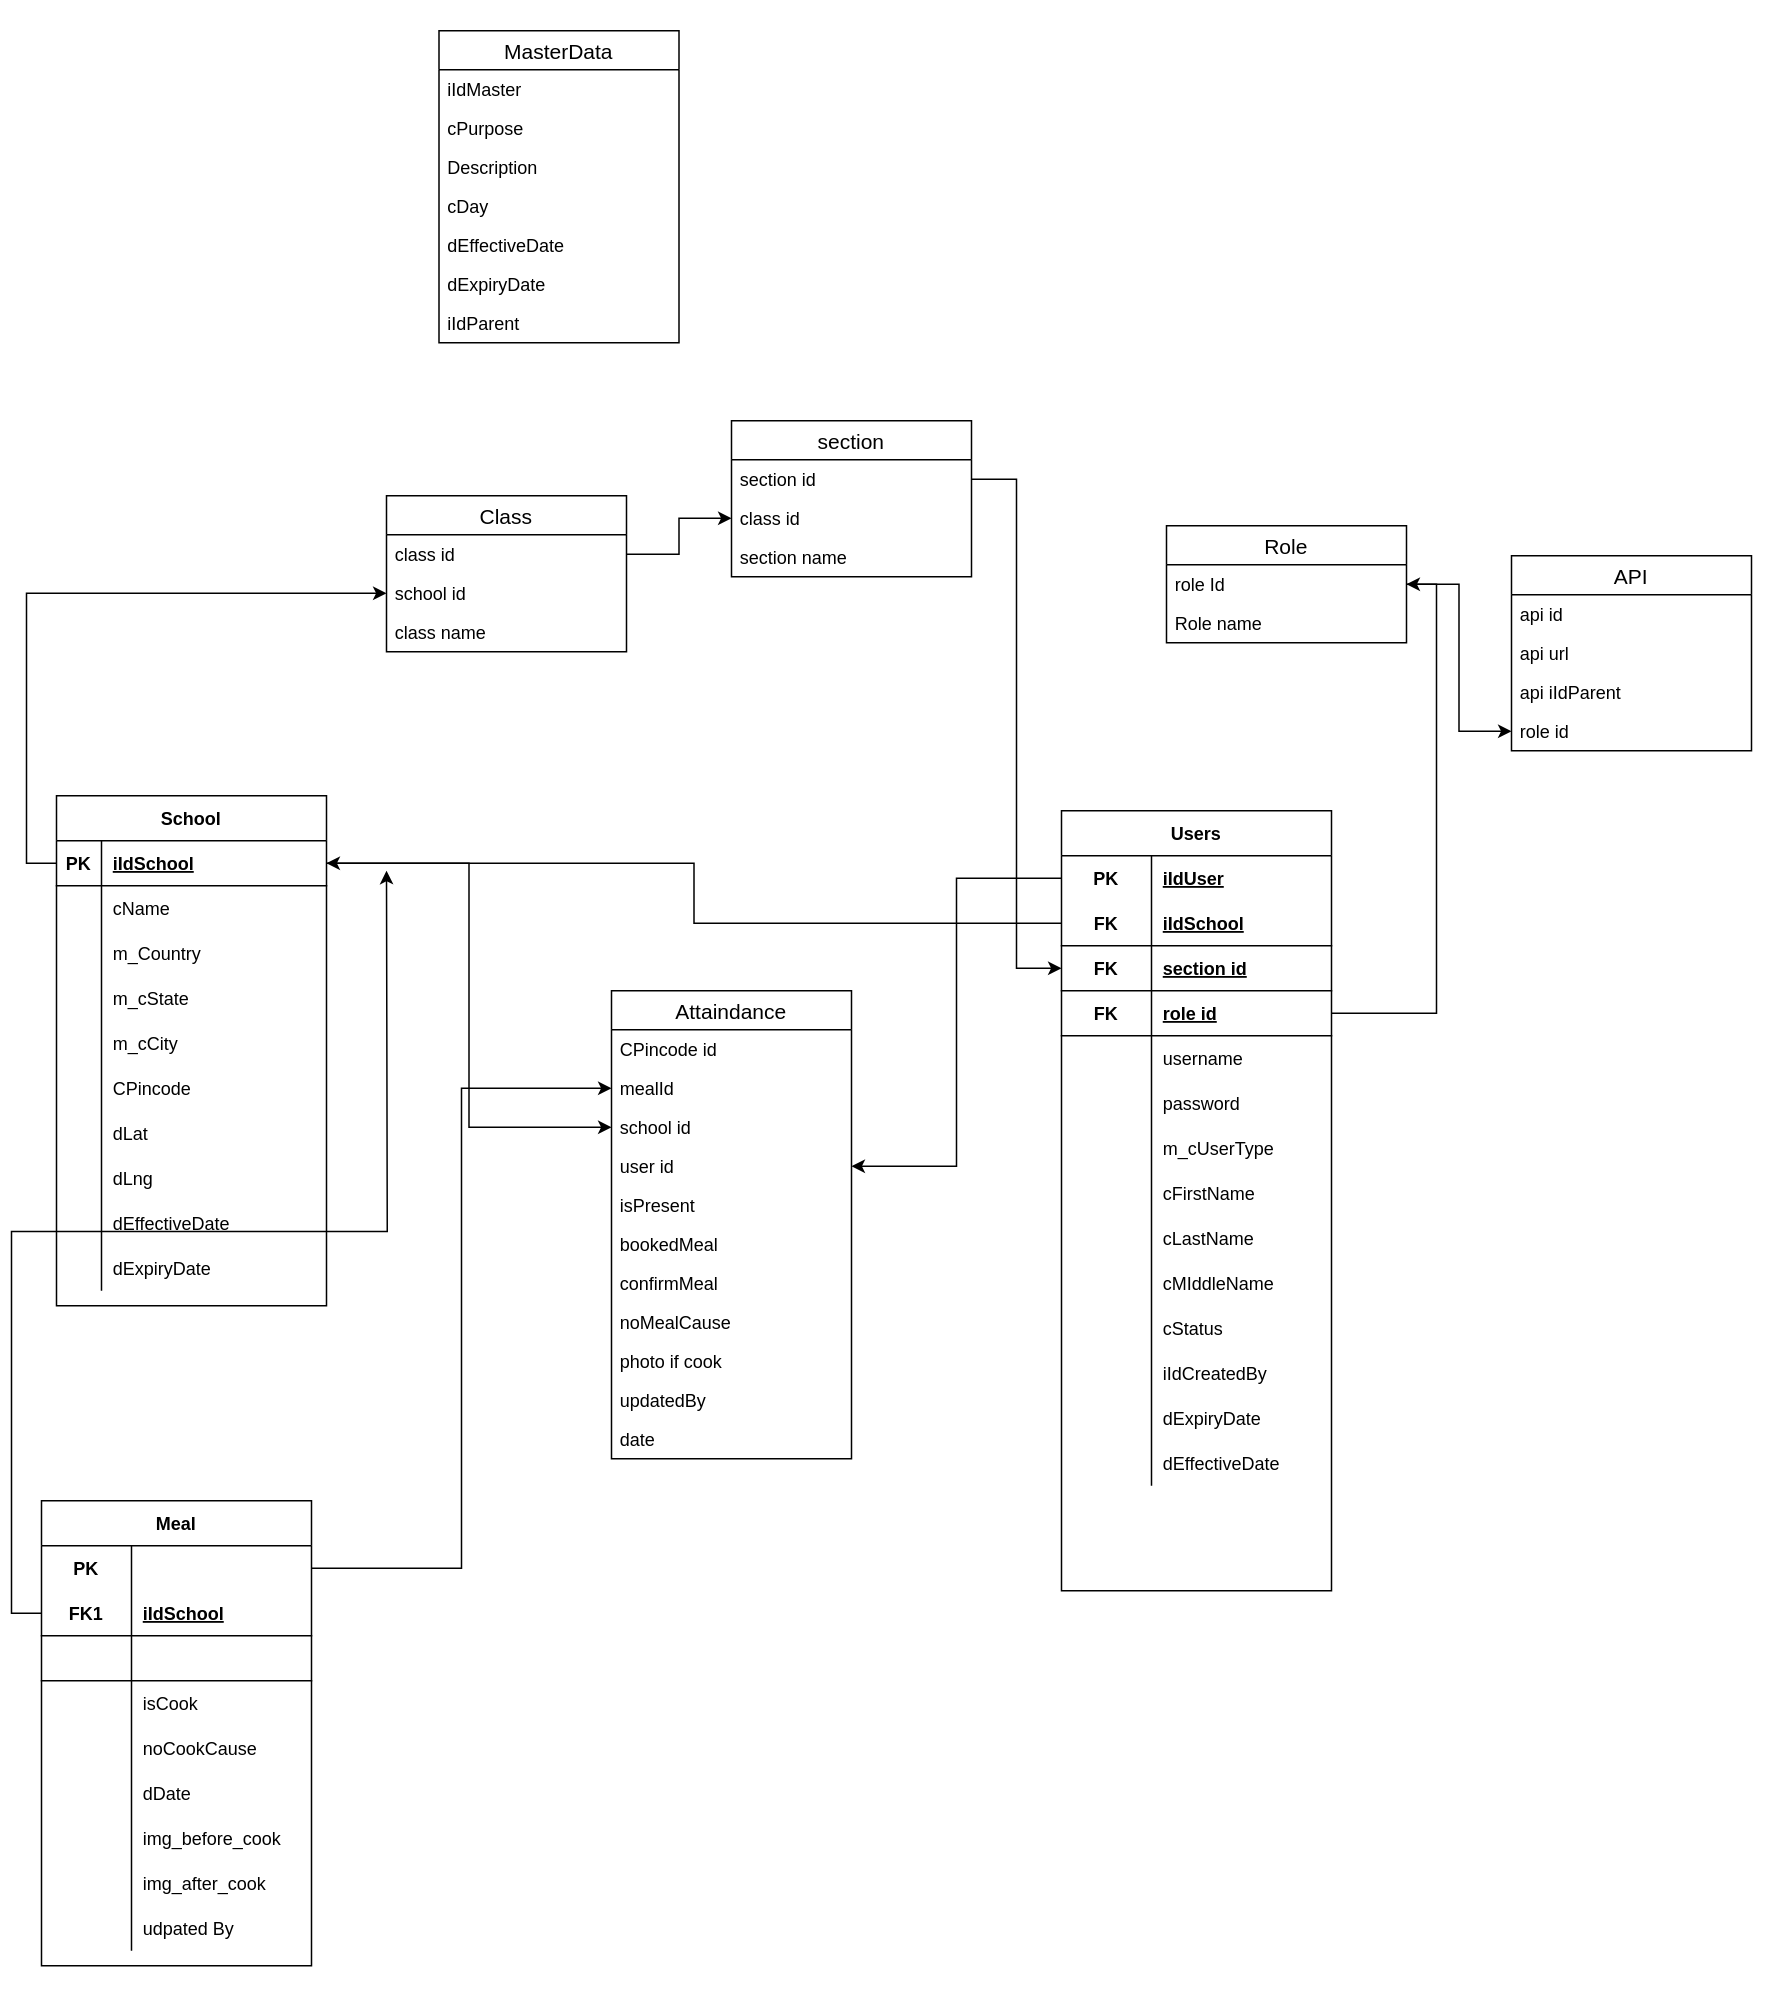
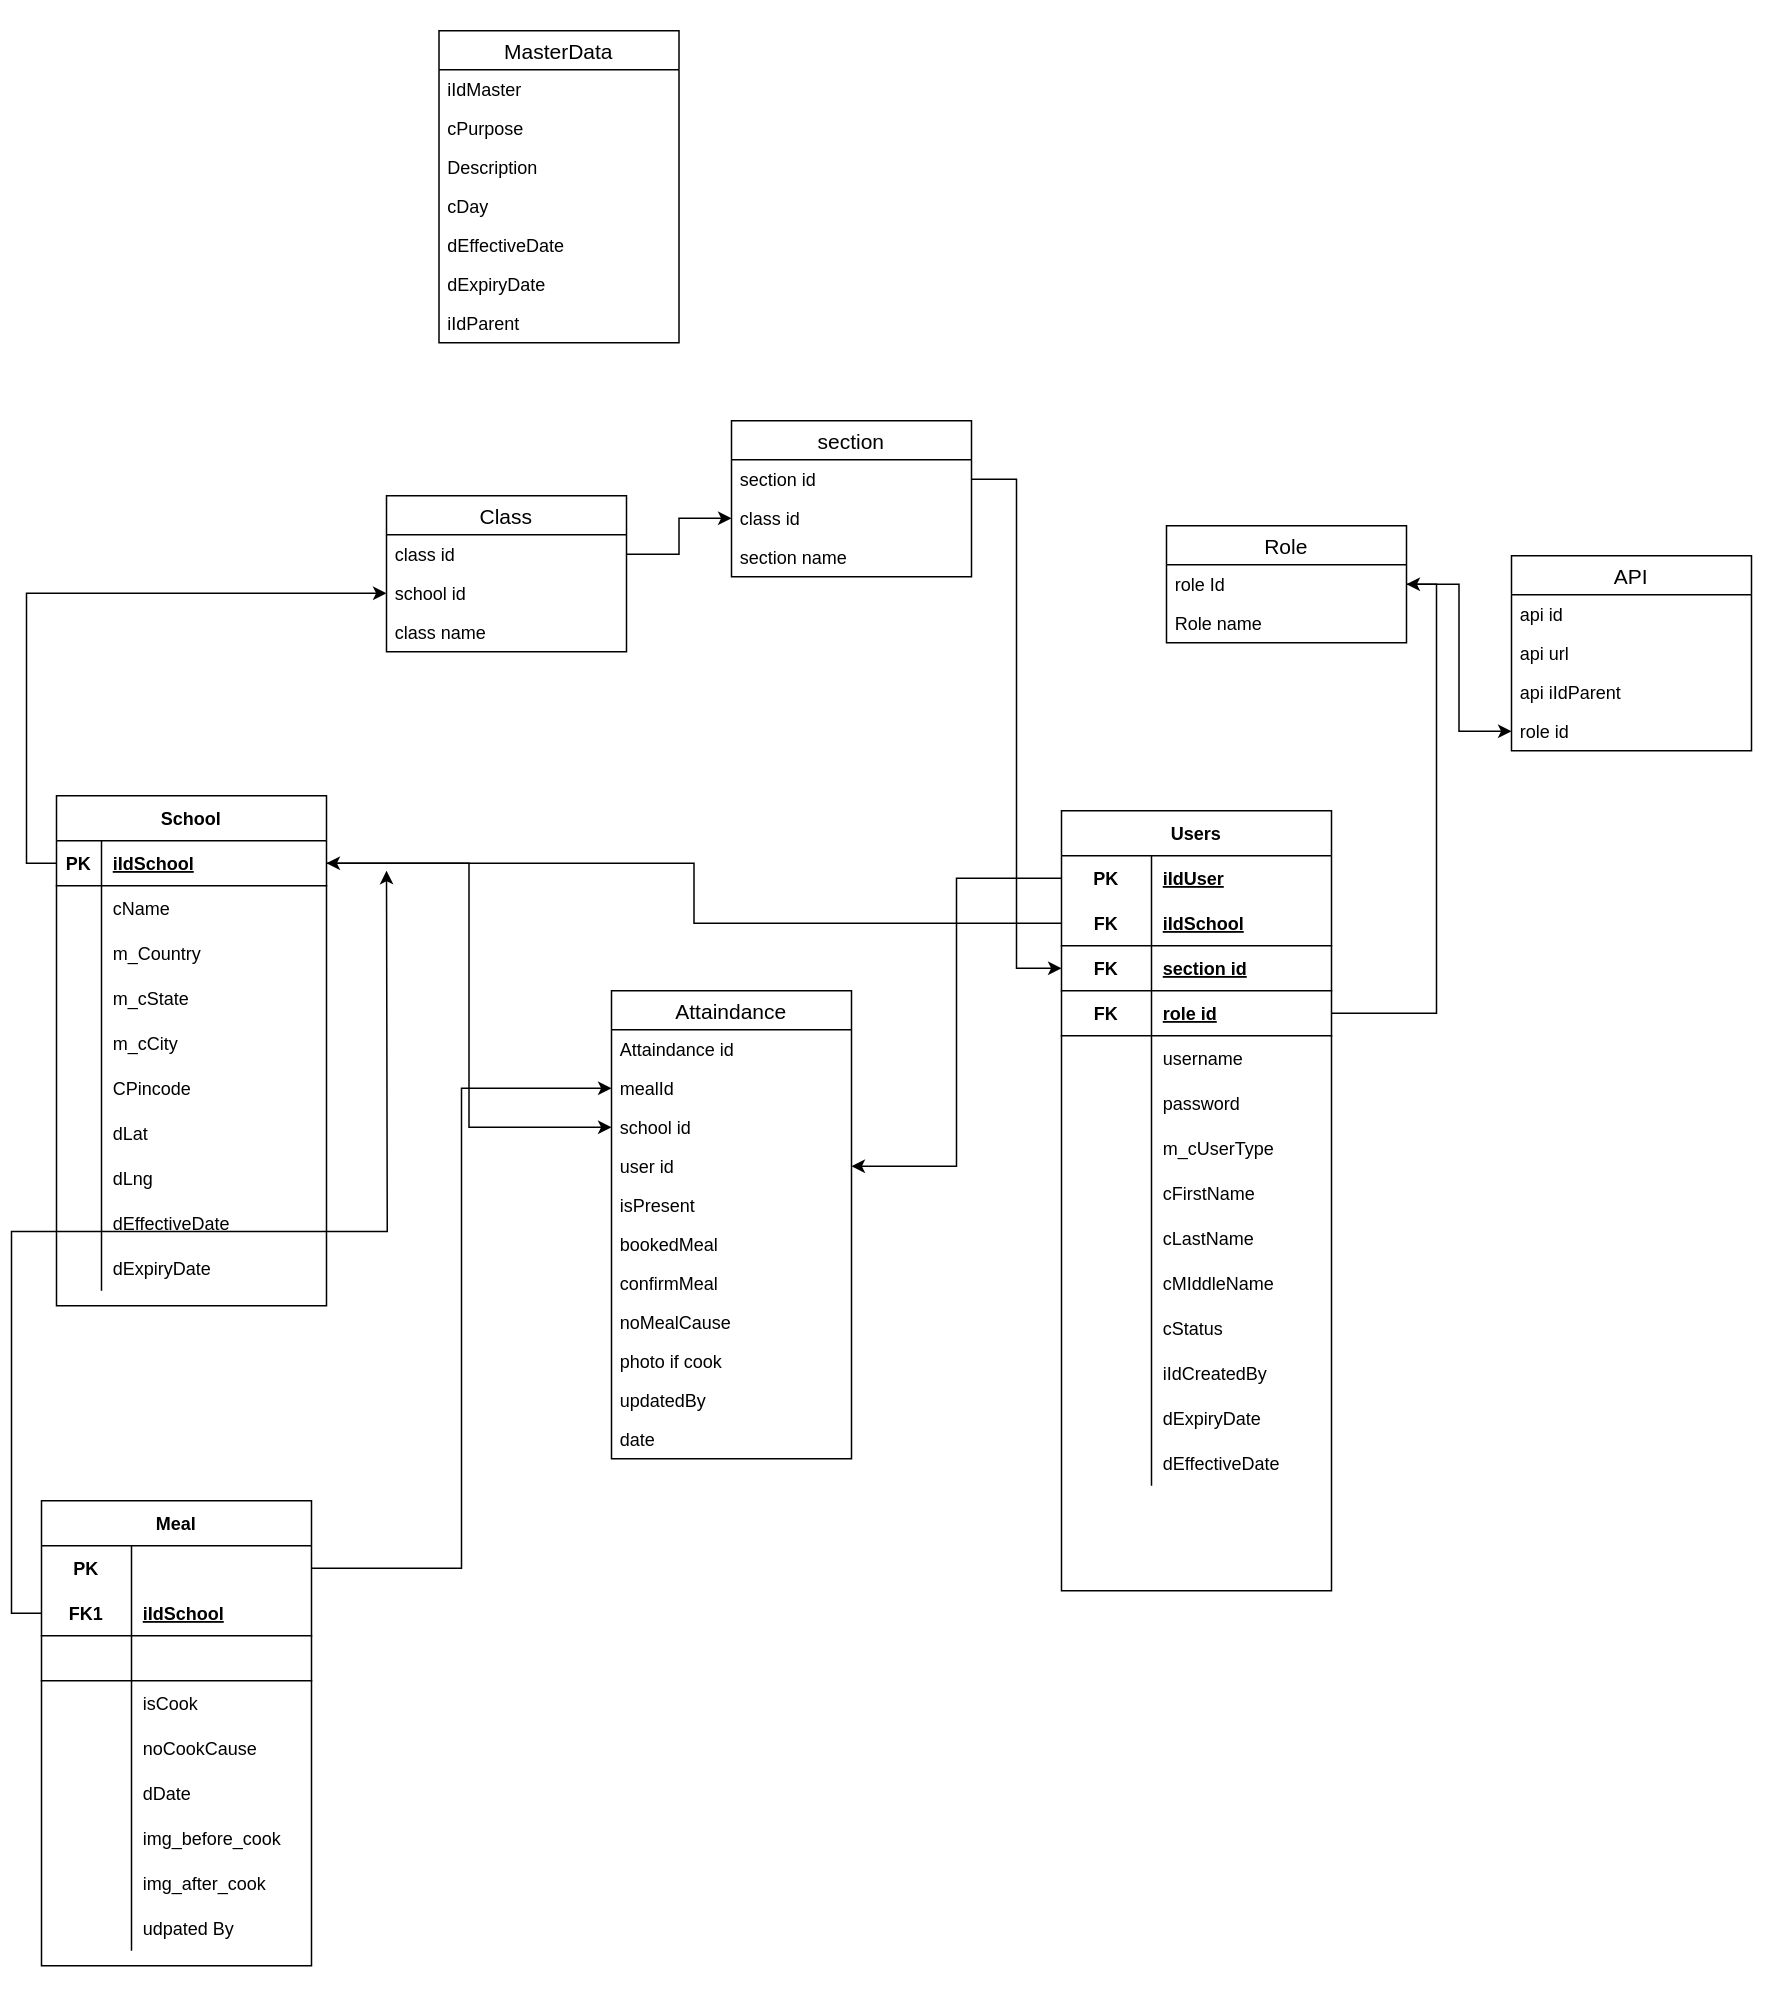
node "CPincode id": label "CPincode id" -> "Attaindance id"
